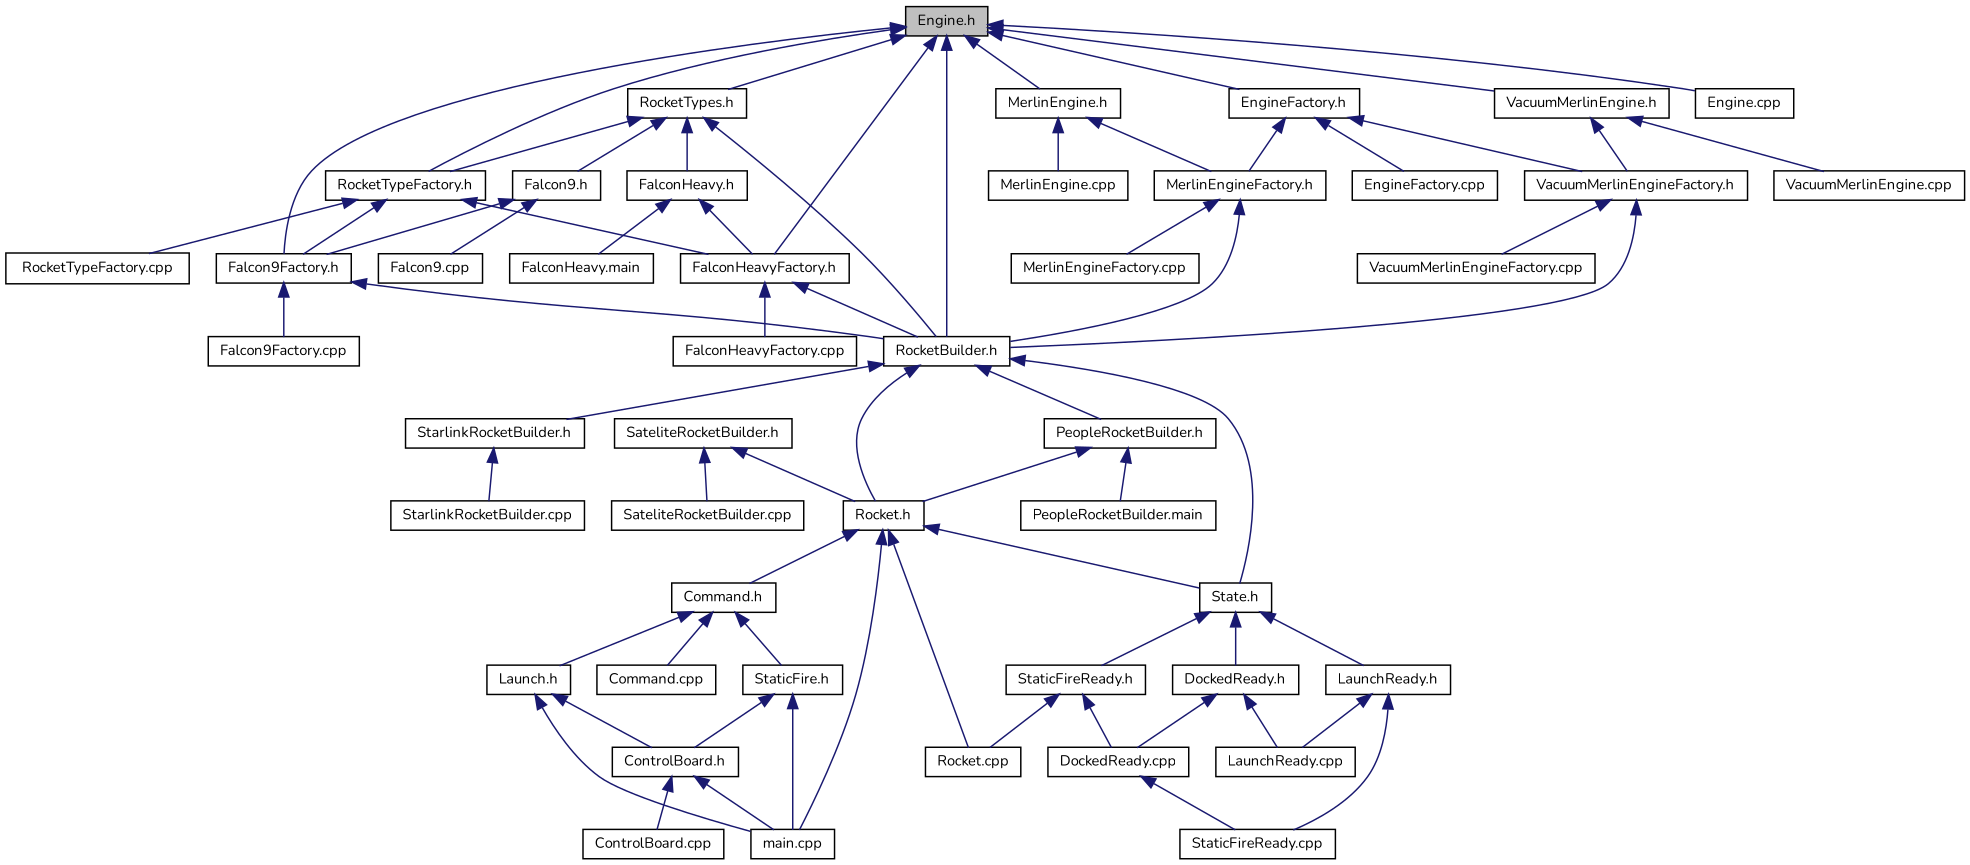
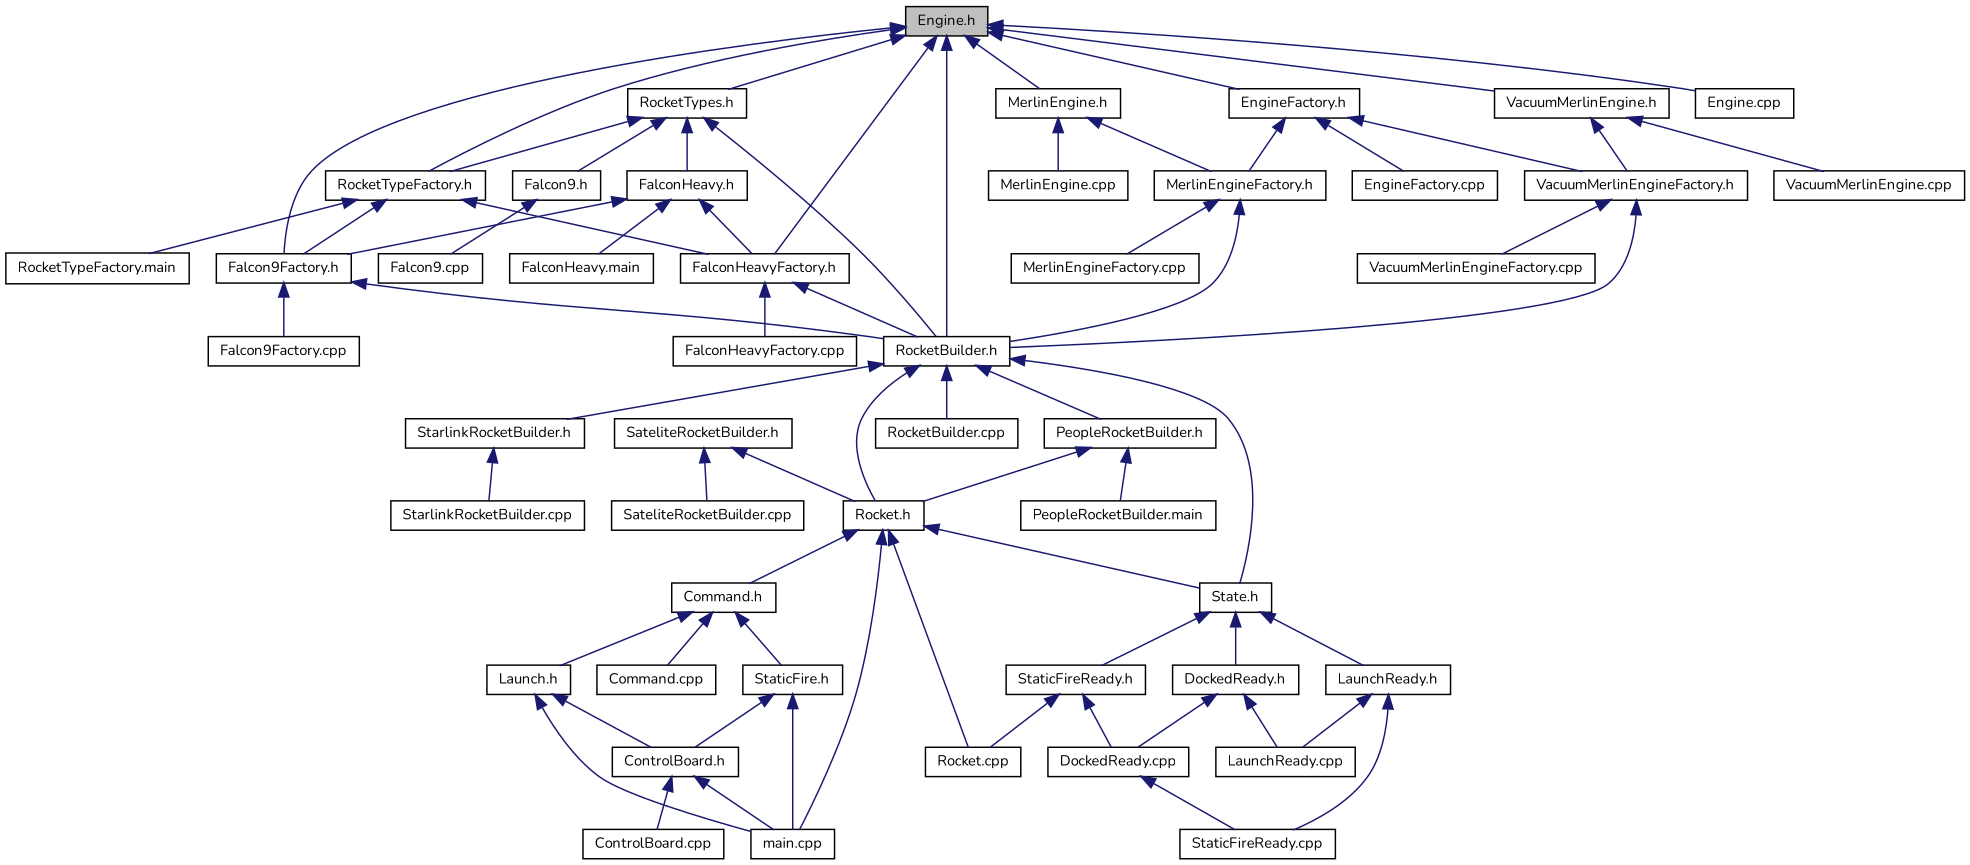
edge "Falcon9Factory.h" -> "Falcon9.h": now "Falcon9Factory.h" -> "FalconHeavy.h"
node "RocketTypeFactory.cpp": label "RocketTypeFactory.cpp" -> "RocketTypeFactory.main"
node "RocketBuilder.cpp": added
